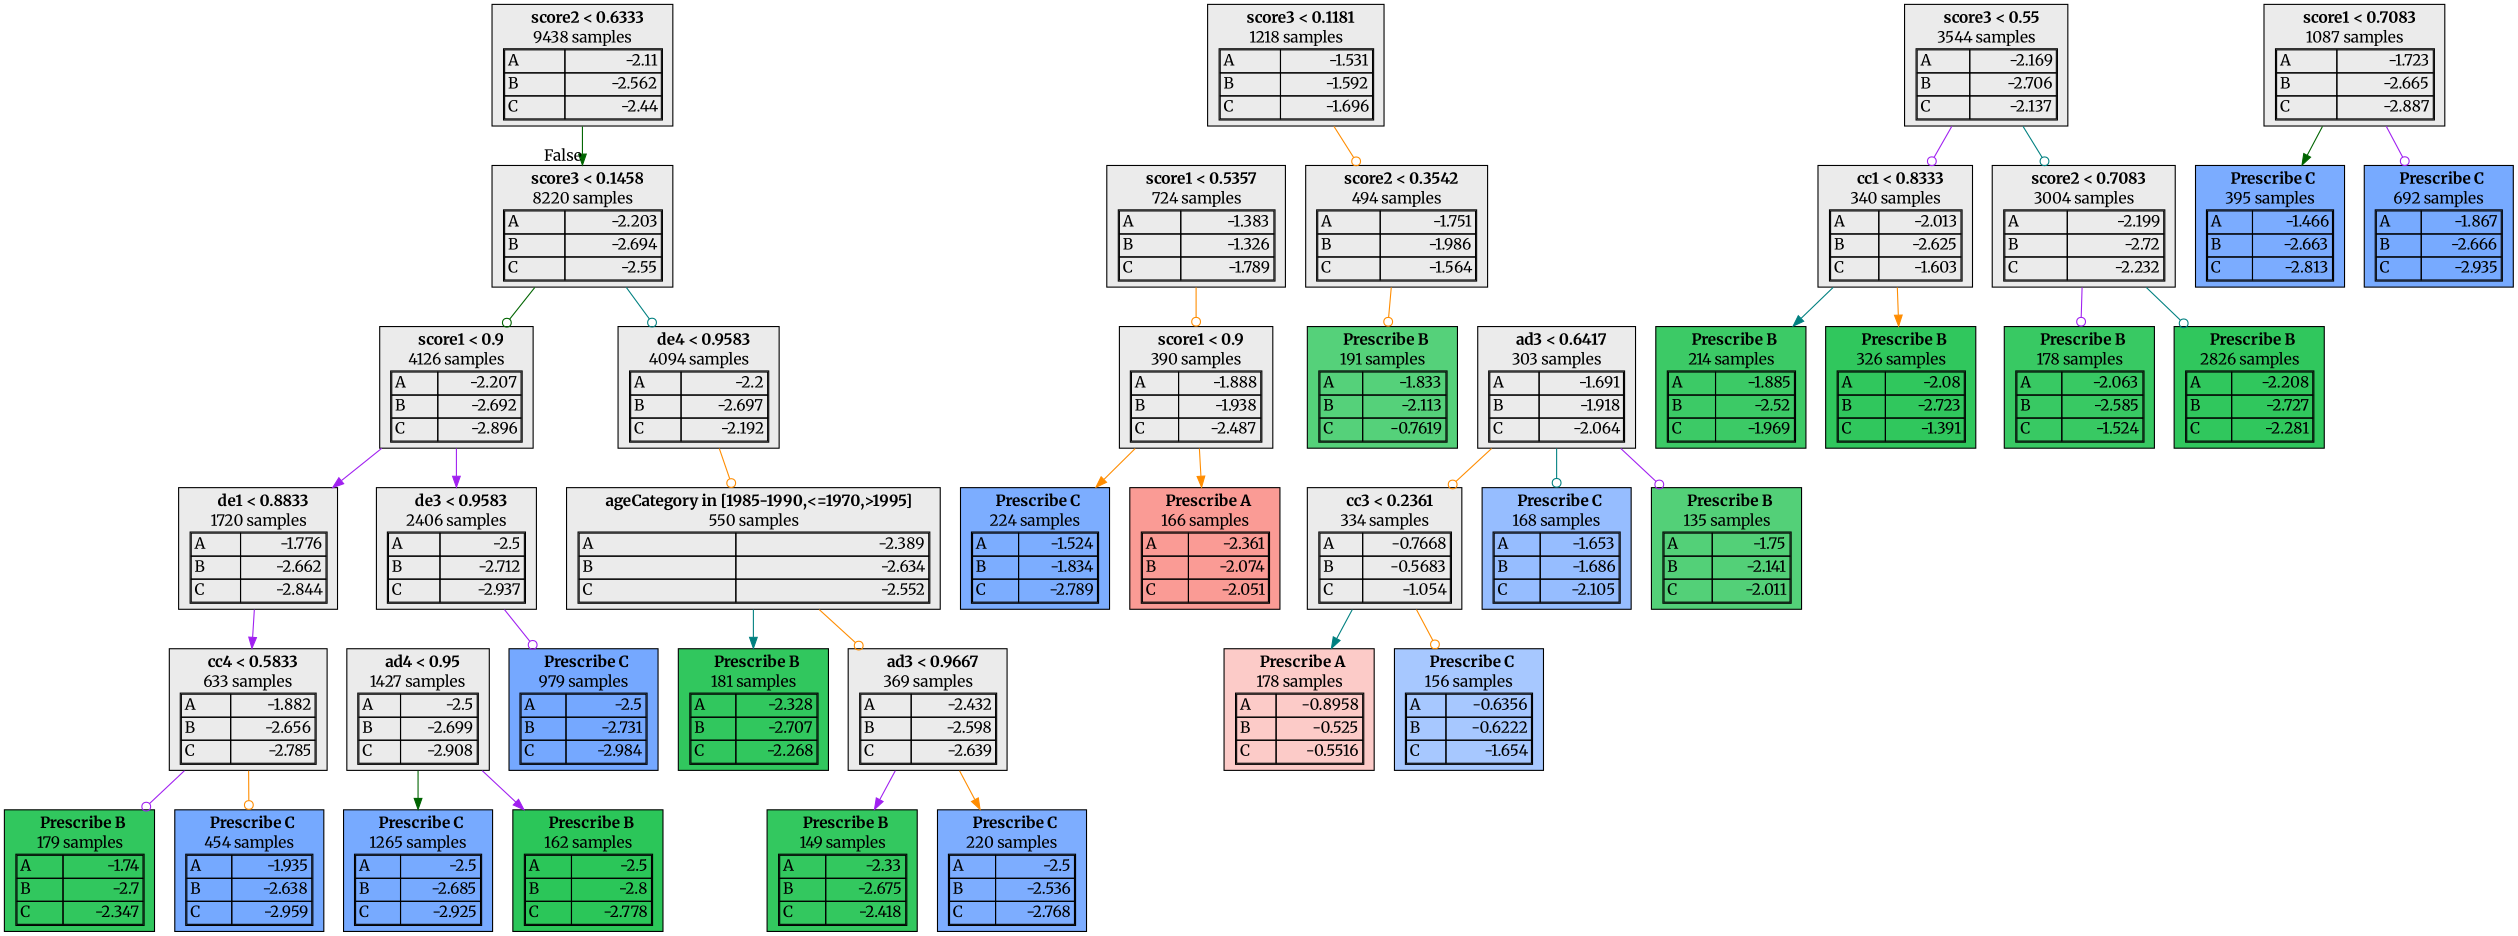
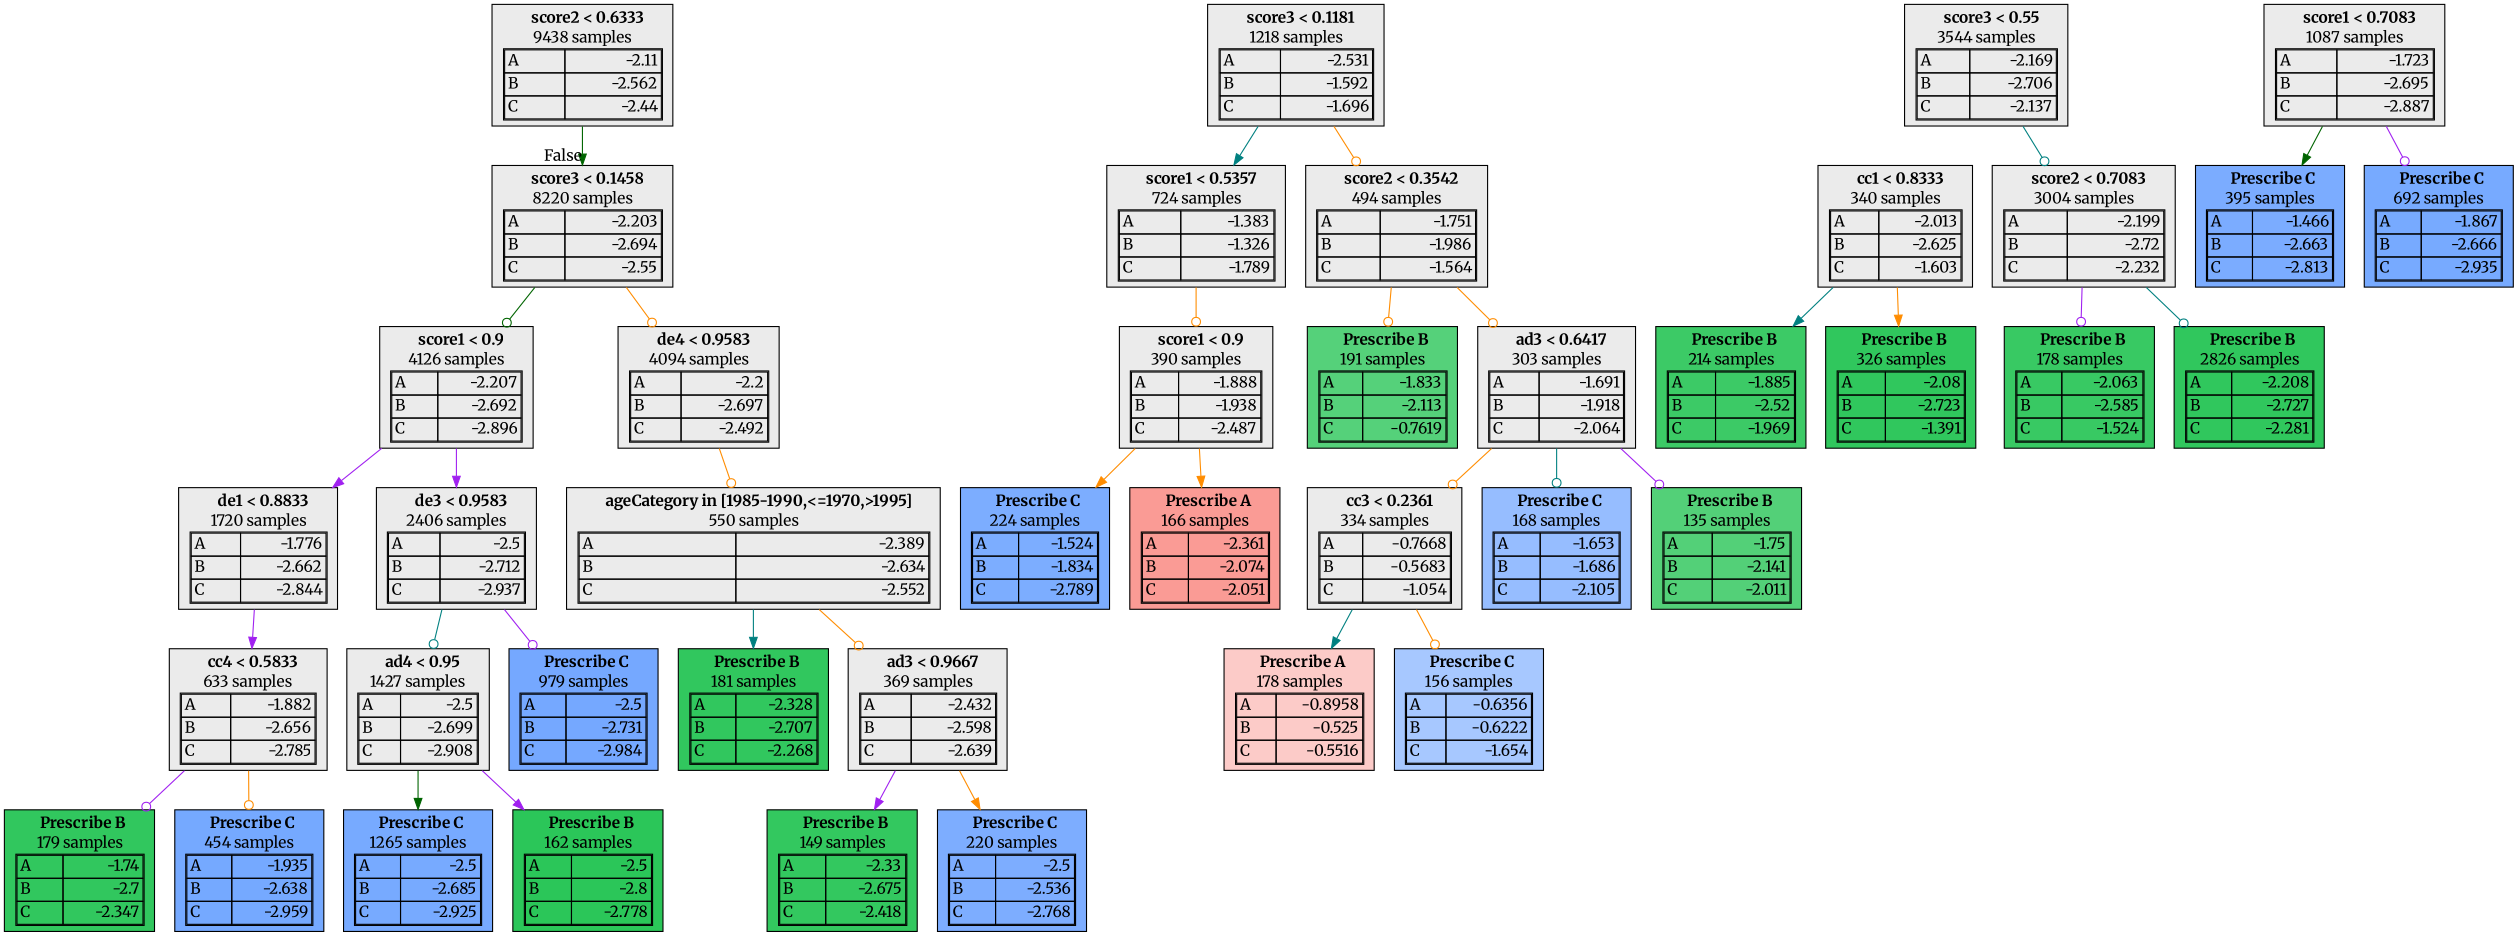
node "score3 < 0.1181": text "-1.531" -> "-2.531"
node "score1 < 0.7083": text "-2.665" -> "-2.695"
edge "score3 < 0.1181" -> "score1 < 0.5357": added
edge "score3 < 0.55" -> "cc1 < 0.8333": removed
edge "score3 < 0.1458" -> "de4 < 0.9583": color teal -> darkorange
edge "score2 < 0.3542" -> "ad3 < 0.6417": added
node "de4 < 0.9583": text "-2.192" -> "-2.492"
edge "de3 < 0.9583" -> "ad4 < 0.95": added
